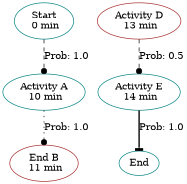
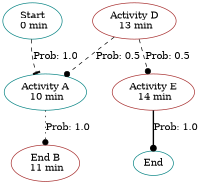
edge "Start 0 min" -> "Activity A 10 min": arrowhead dot -> tee
edge "Activity D 13 min" -> "Activity A 10 min": added, label "Prob: 0.5"
node "Activity E 14 min": color teal -> brown
edge "Activity E 14 min" -> "End": arrowhead tee -> dot
